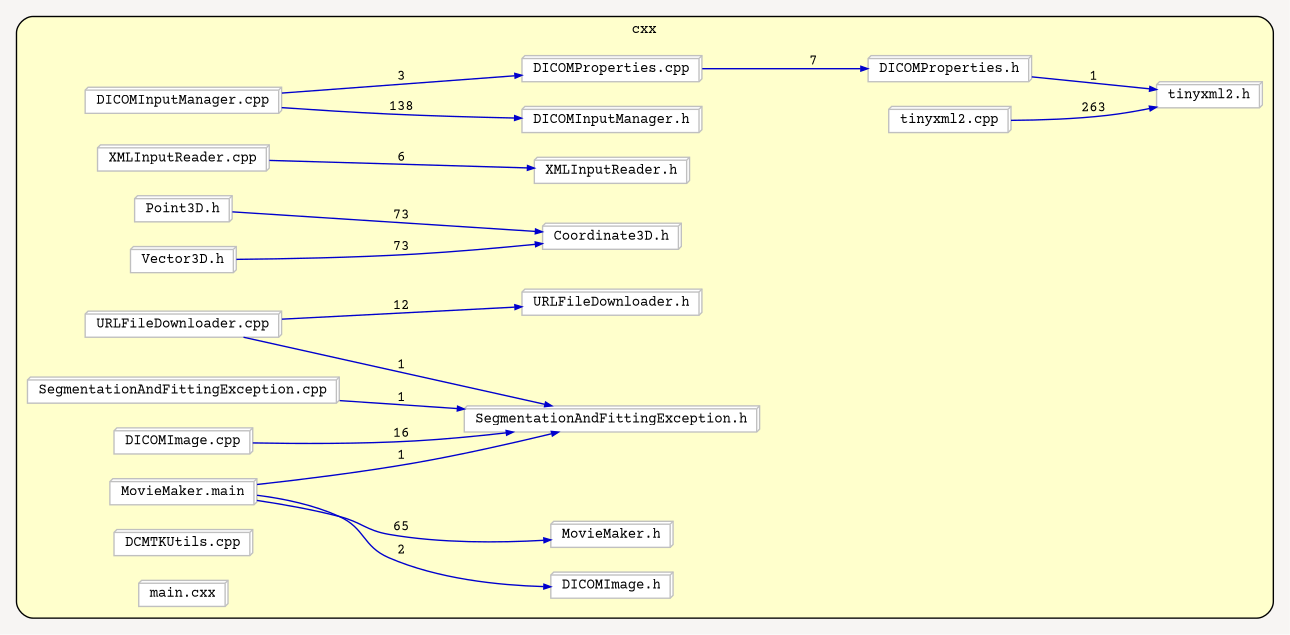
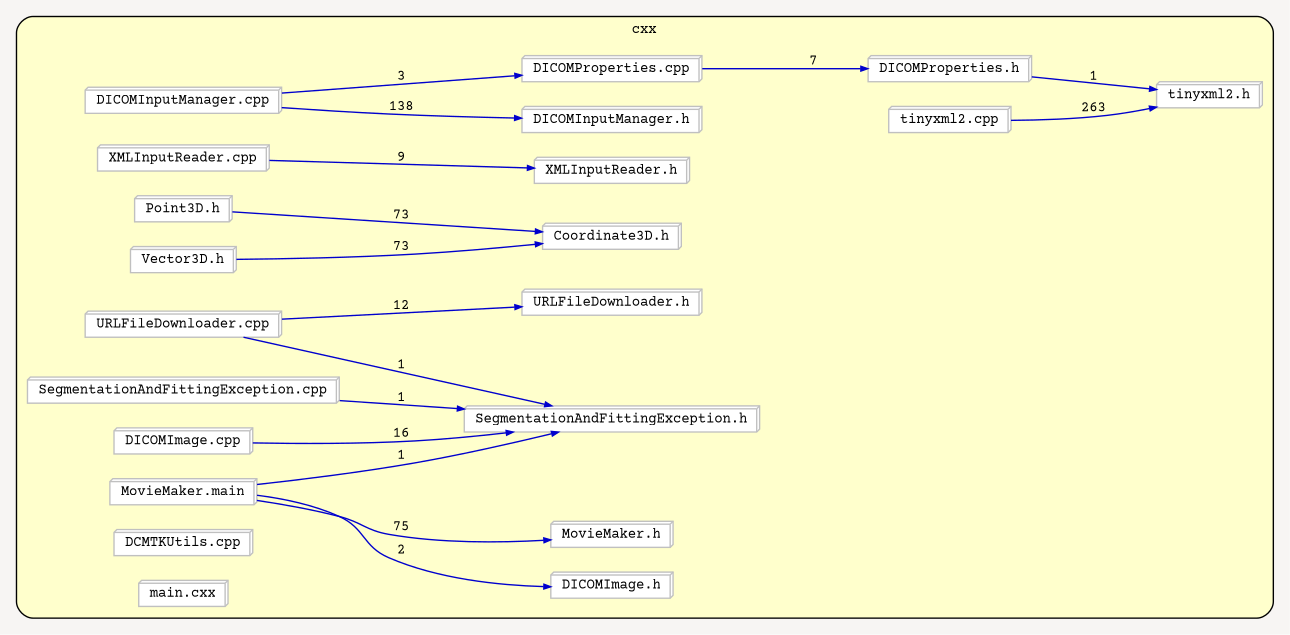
edge "XMLInputReader.cpp" -> "XMLInputReader.h": label "6" -> "9"
edge "MovieMaker.main" -> "MovieMaker.h": label "65" -> "75"
